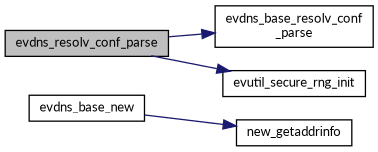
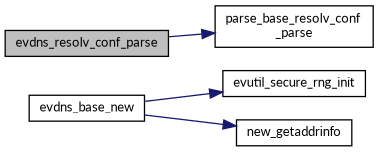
node "evdns_base_resolv_conf _parse": label "evdns_base_resolv_conf _parse" -> "parse_base_resolv_conf _parse"
edge "evdns_resolv_conf_parse" -> "evutil_secure_rng_init": now "evdns_base_new" -> "evutil_secure_rng_init"
